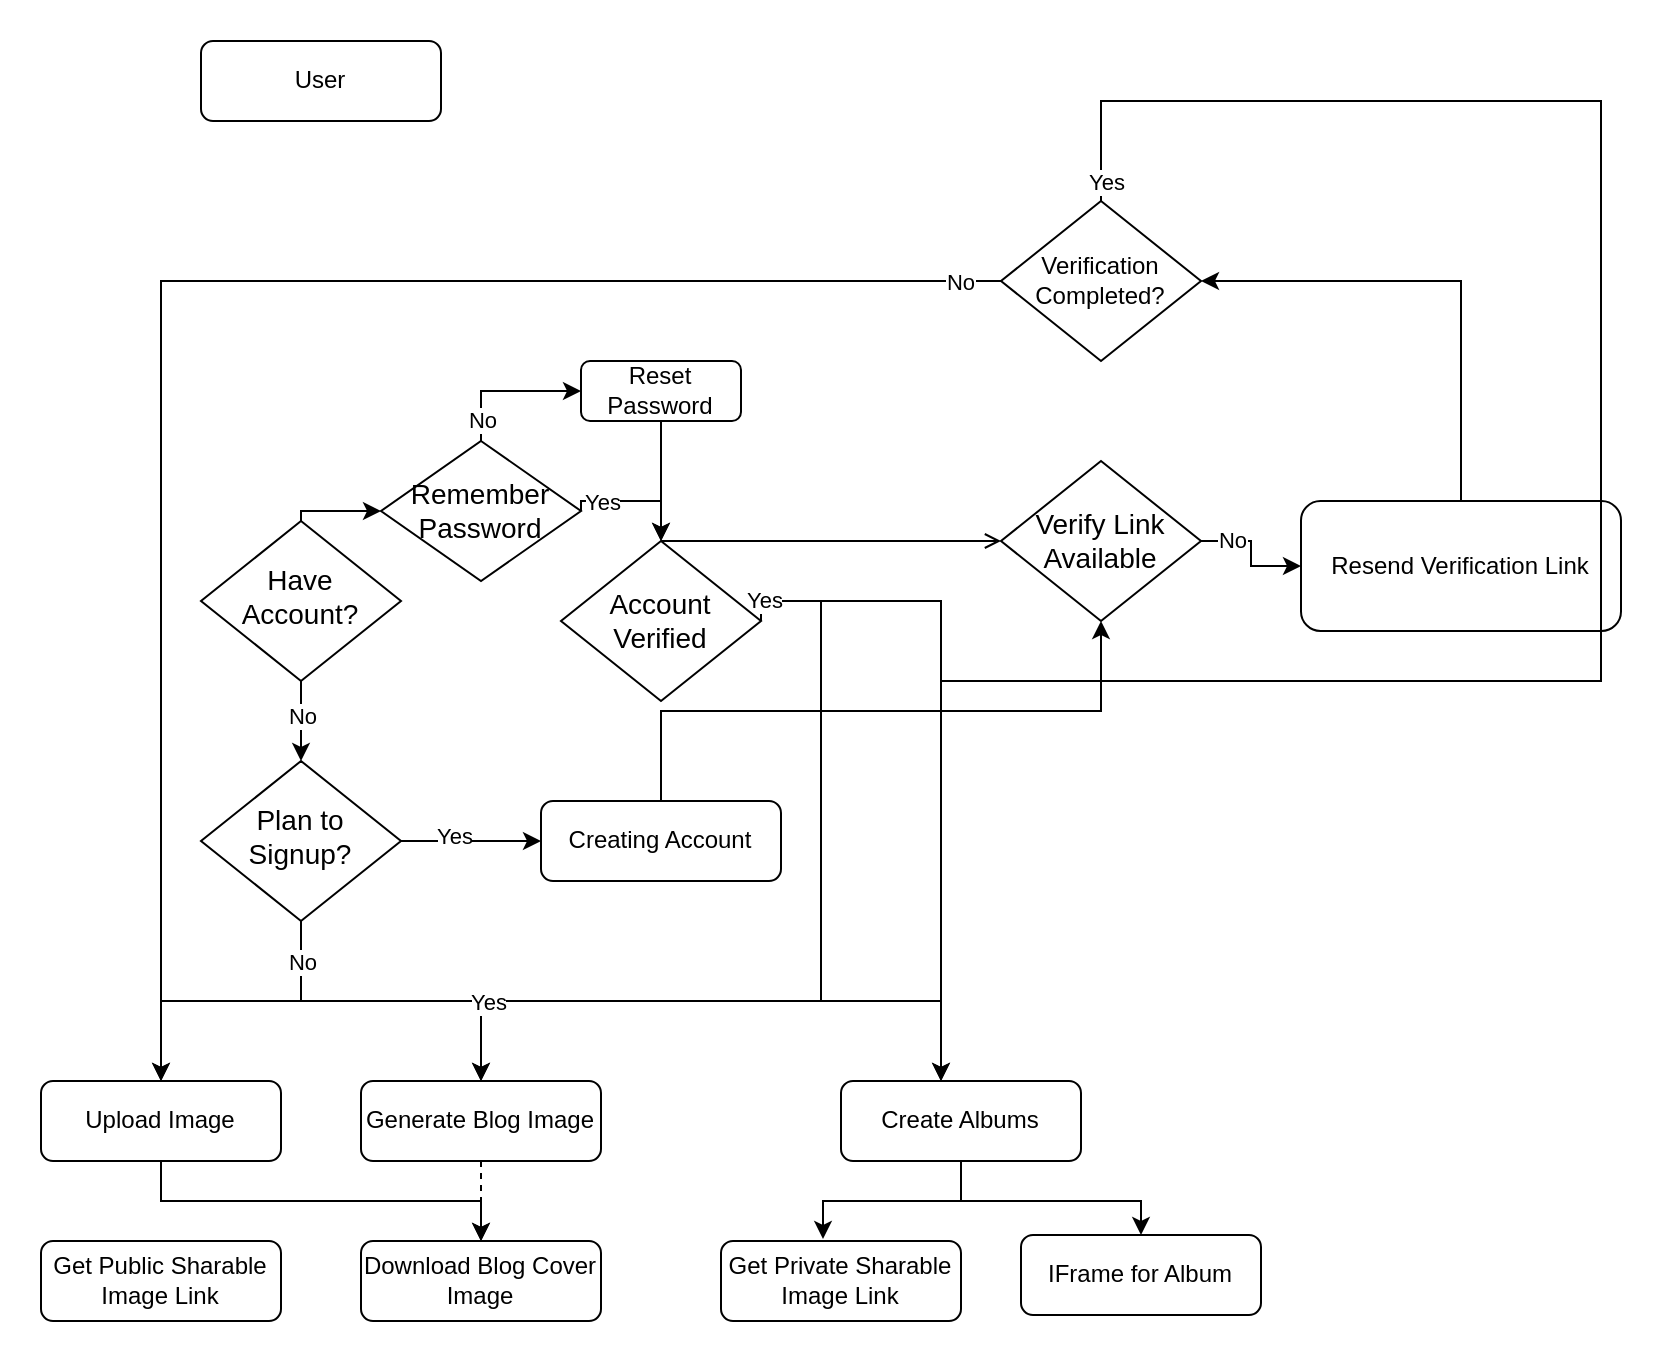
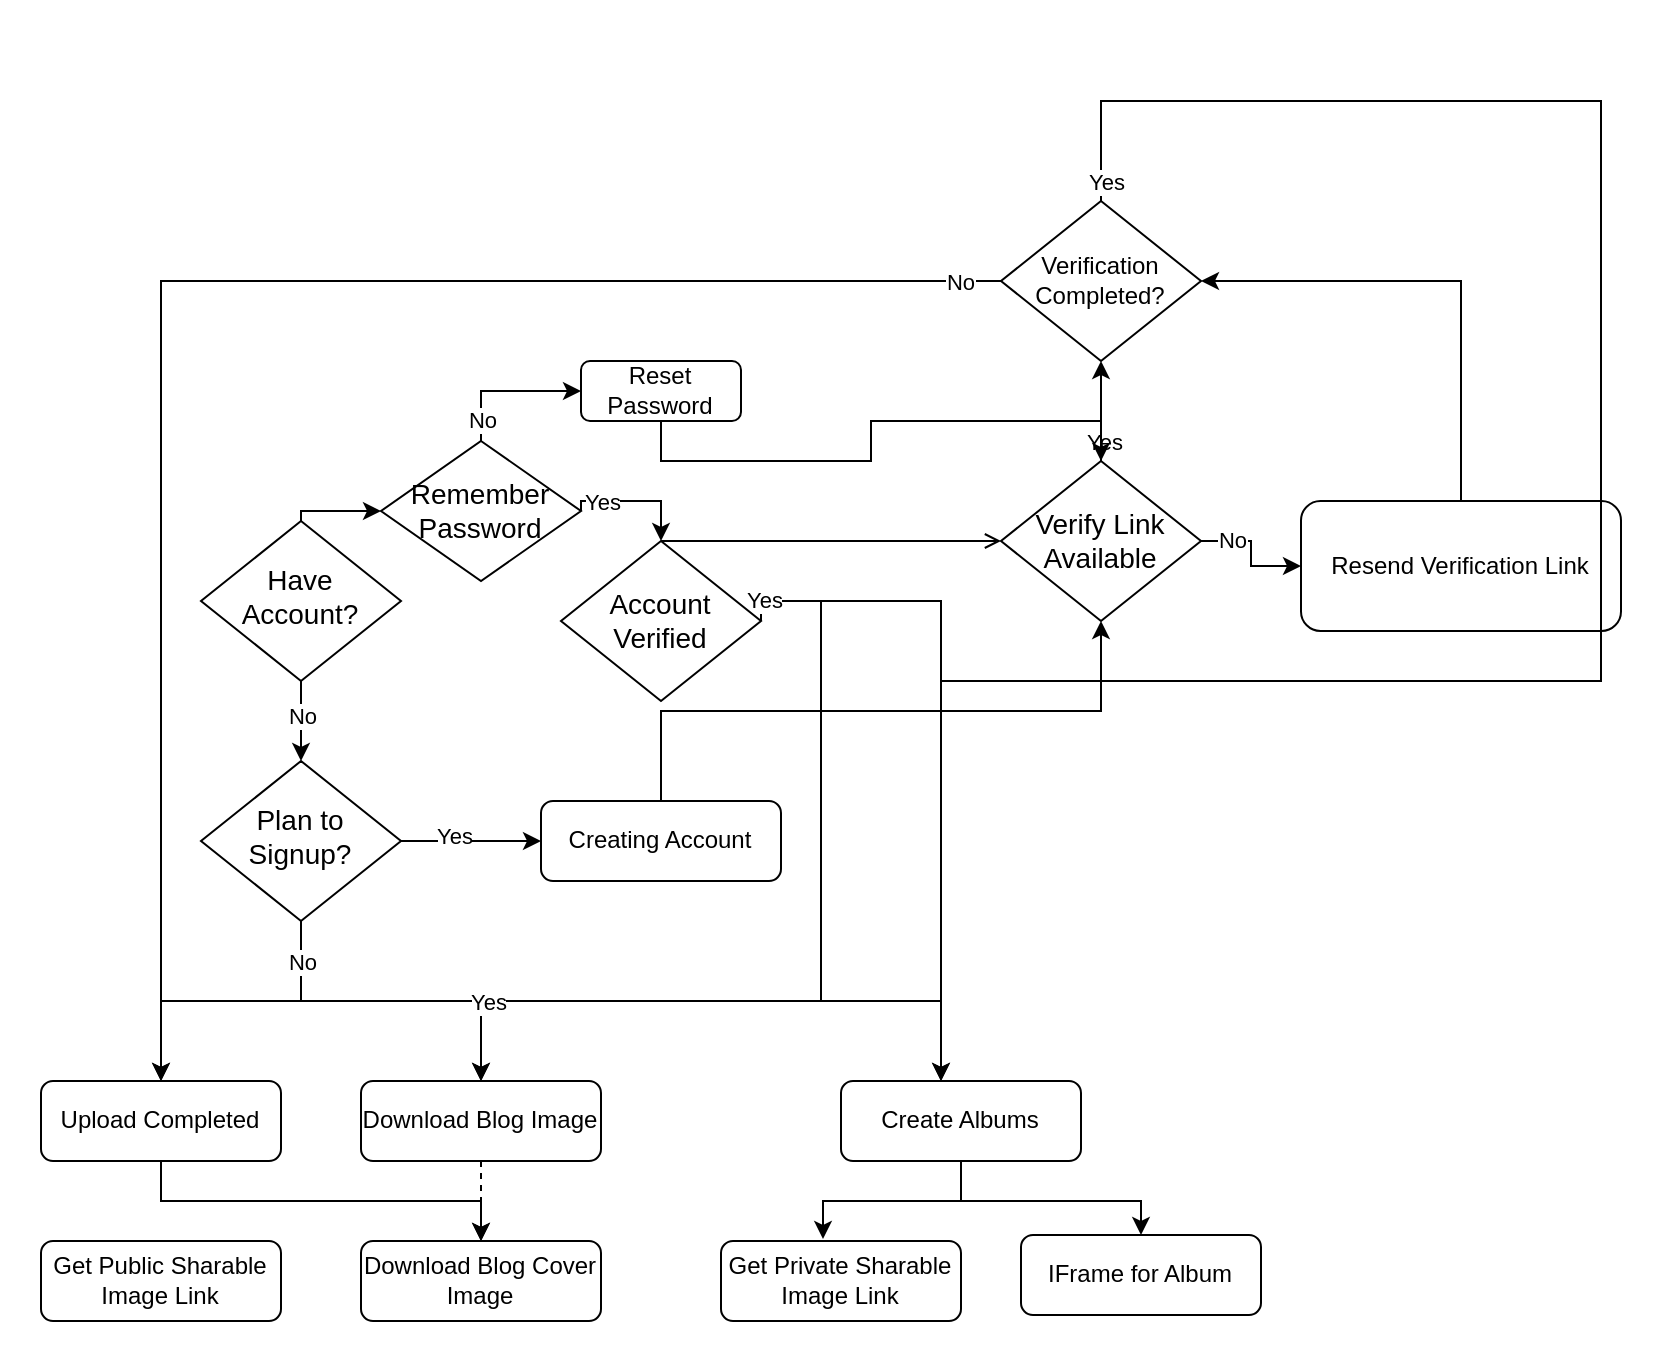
node "User": removed
edge "Verify Link Available" -> "Verification Completed?": added, label "Yes"
edge "Reset Password" -> "Account Verified": now "Reset Password" -> "Verify Link Available"
node "Upload Image": label "Upload Image" -> "Upload Completed"
node "Generate Blog Image": label "Generate Blog Image" -> "Download Blog Image"
